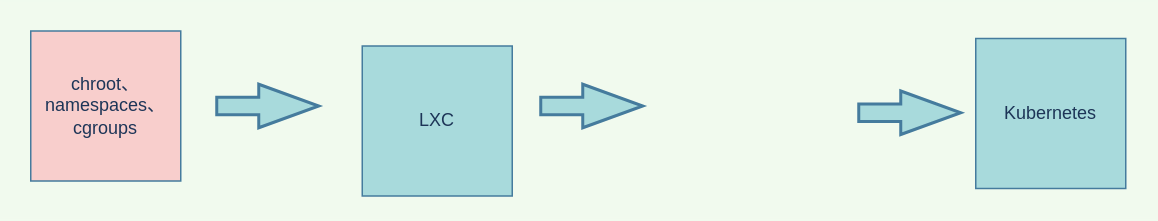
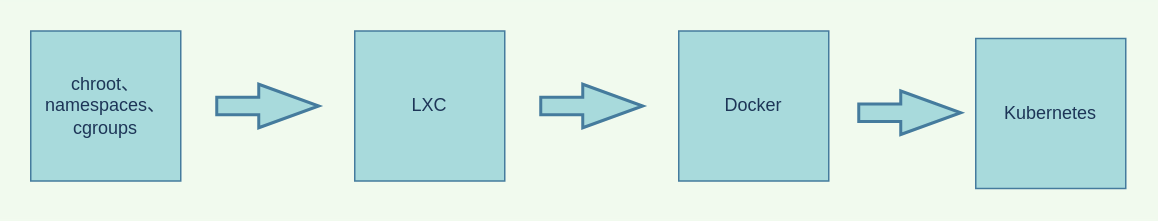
node "chroot、namespaces、cgroups": fillcolor #f8cecc -> #a8dadc
node "Docker": added
node "LXC": moved (437, 121) -> (430, 106)
